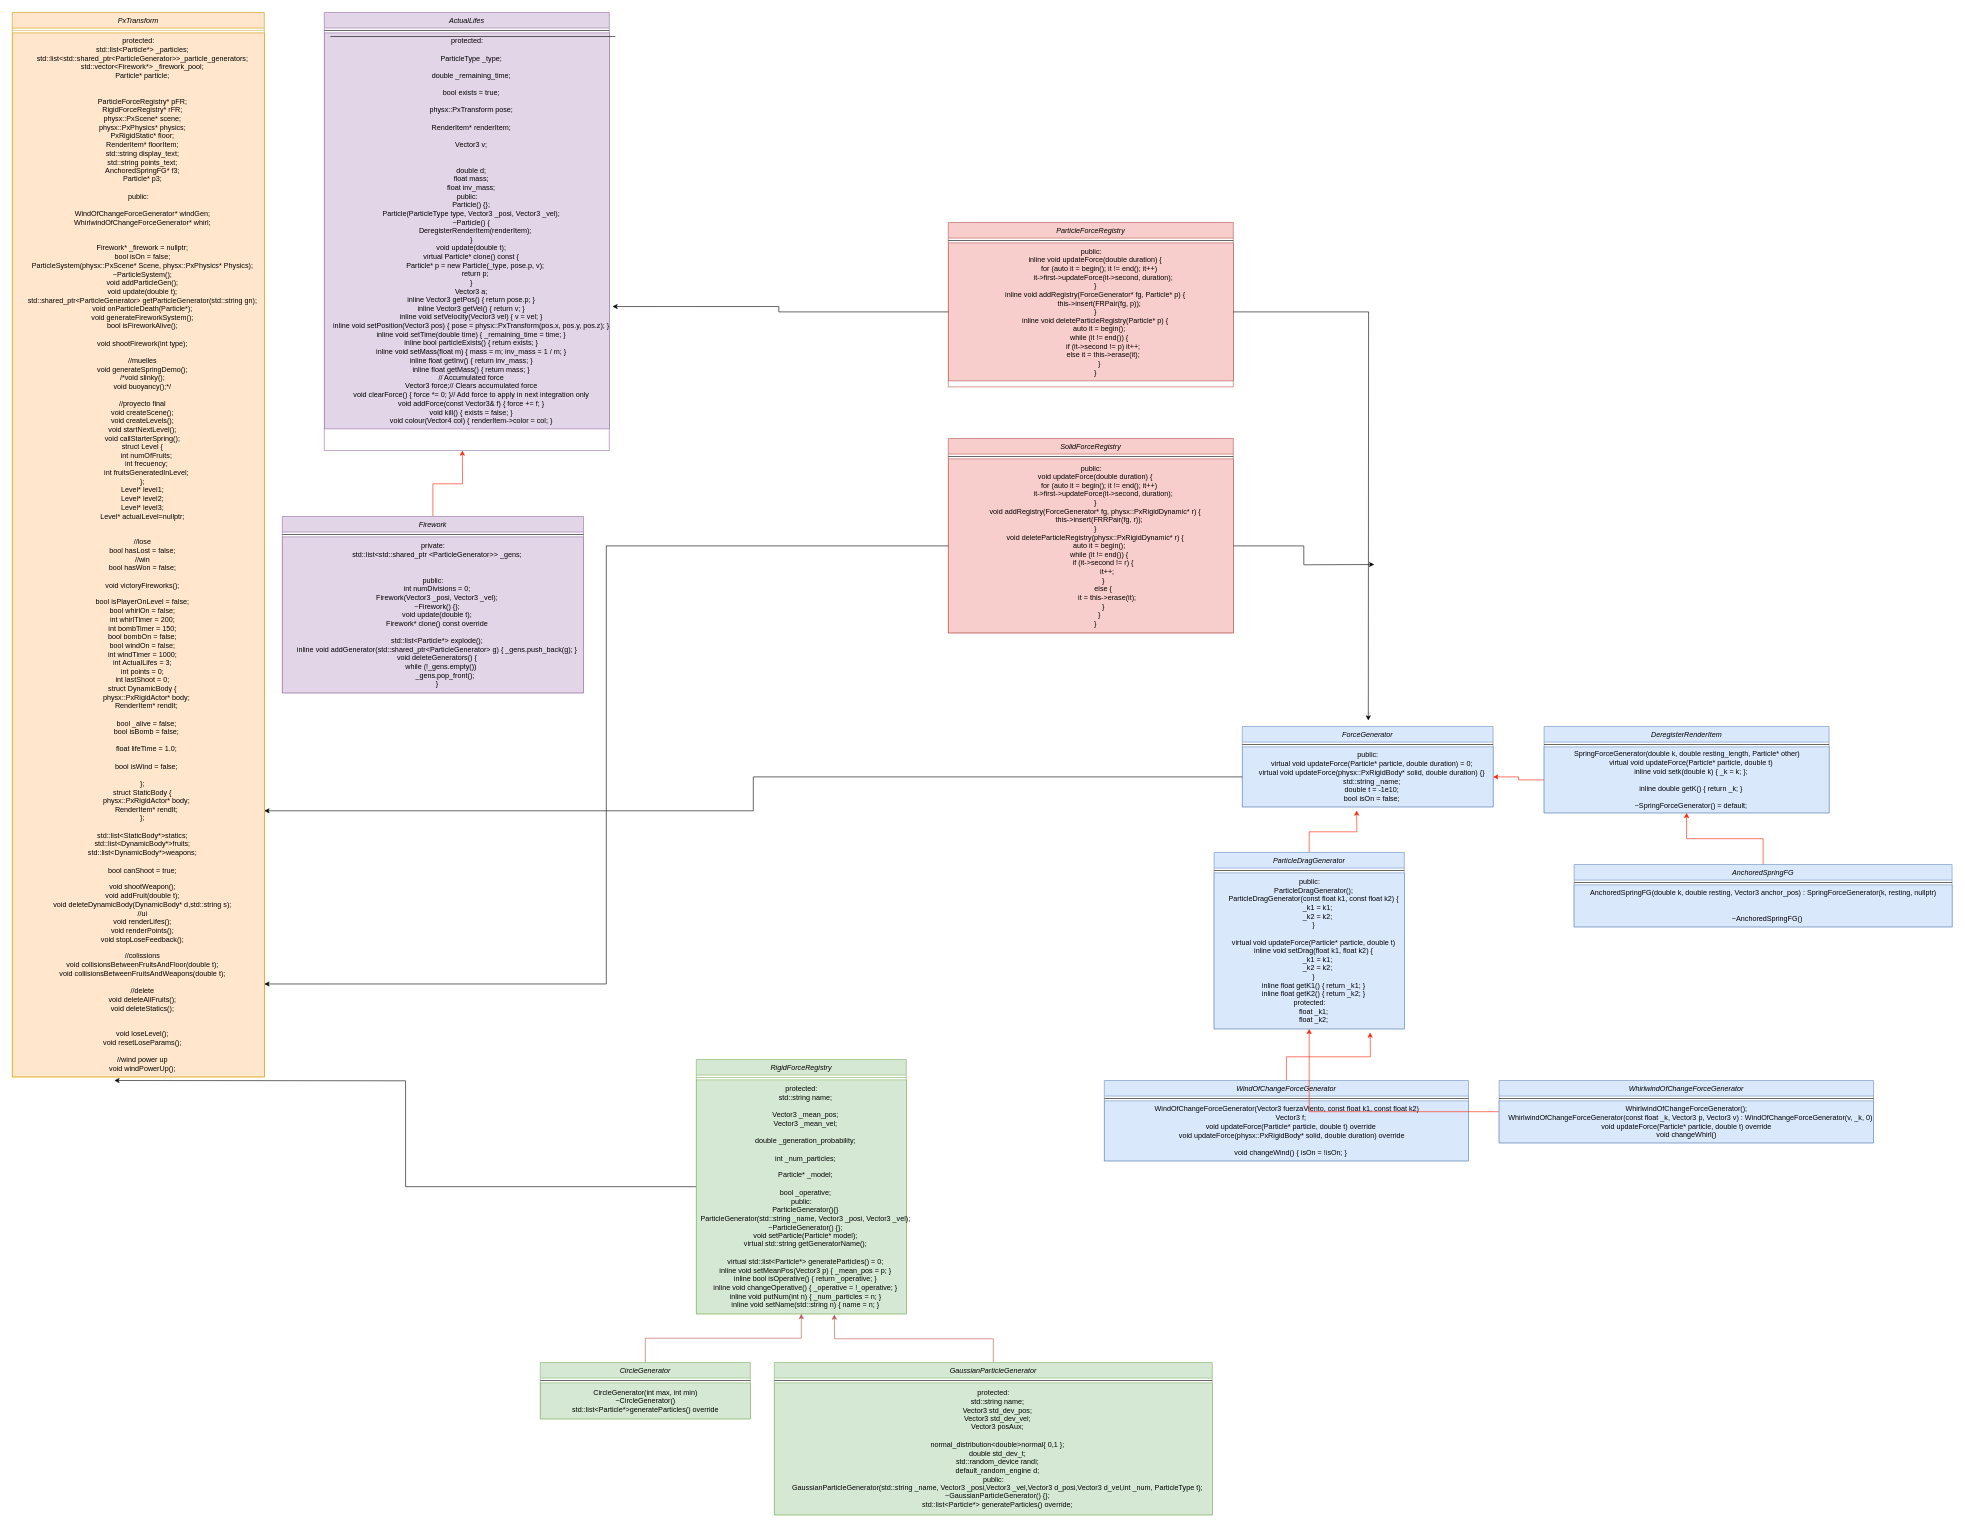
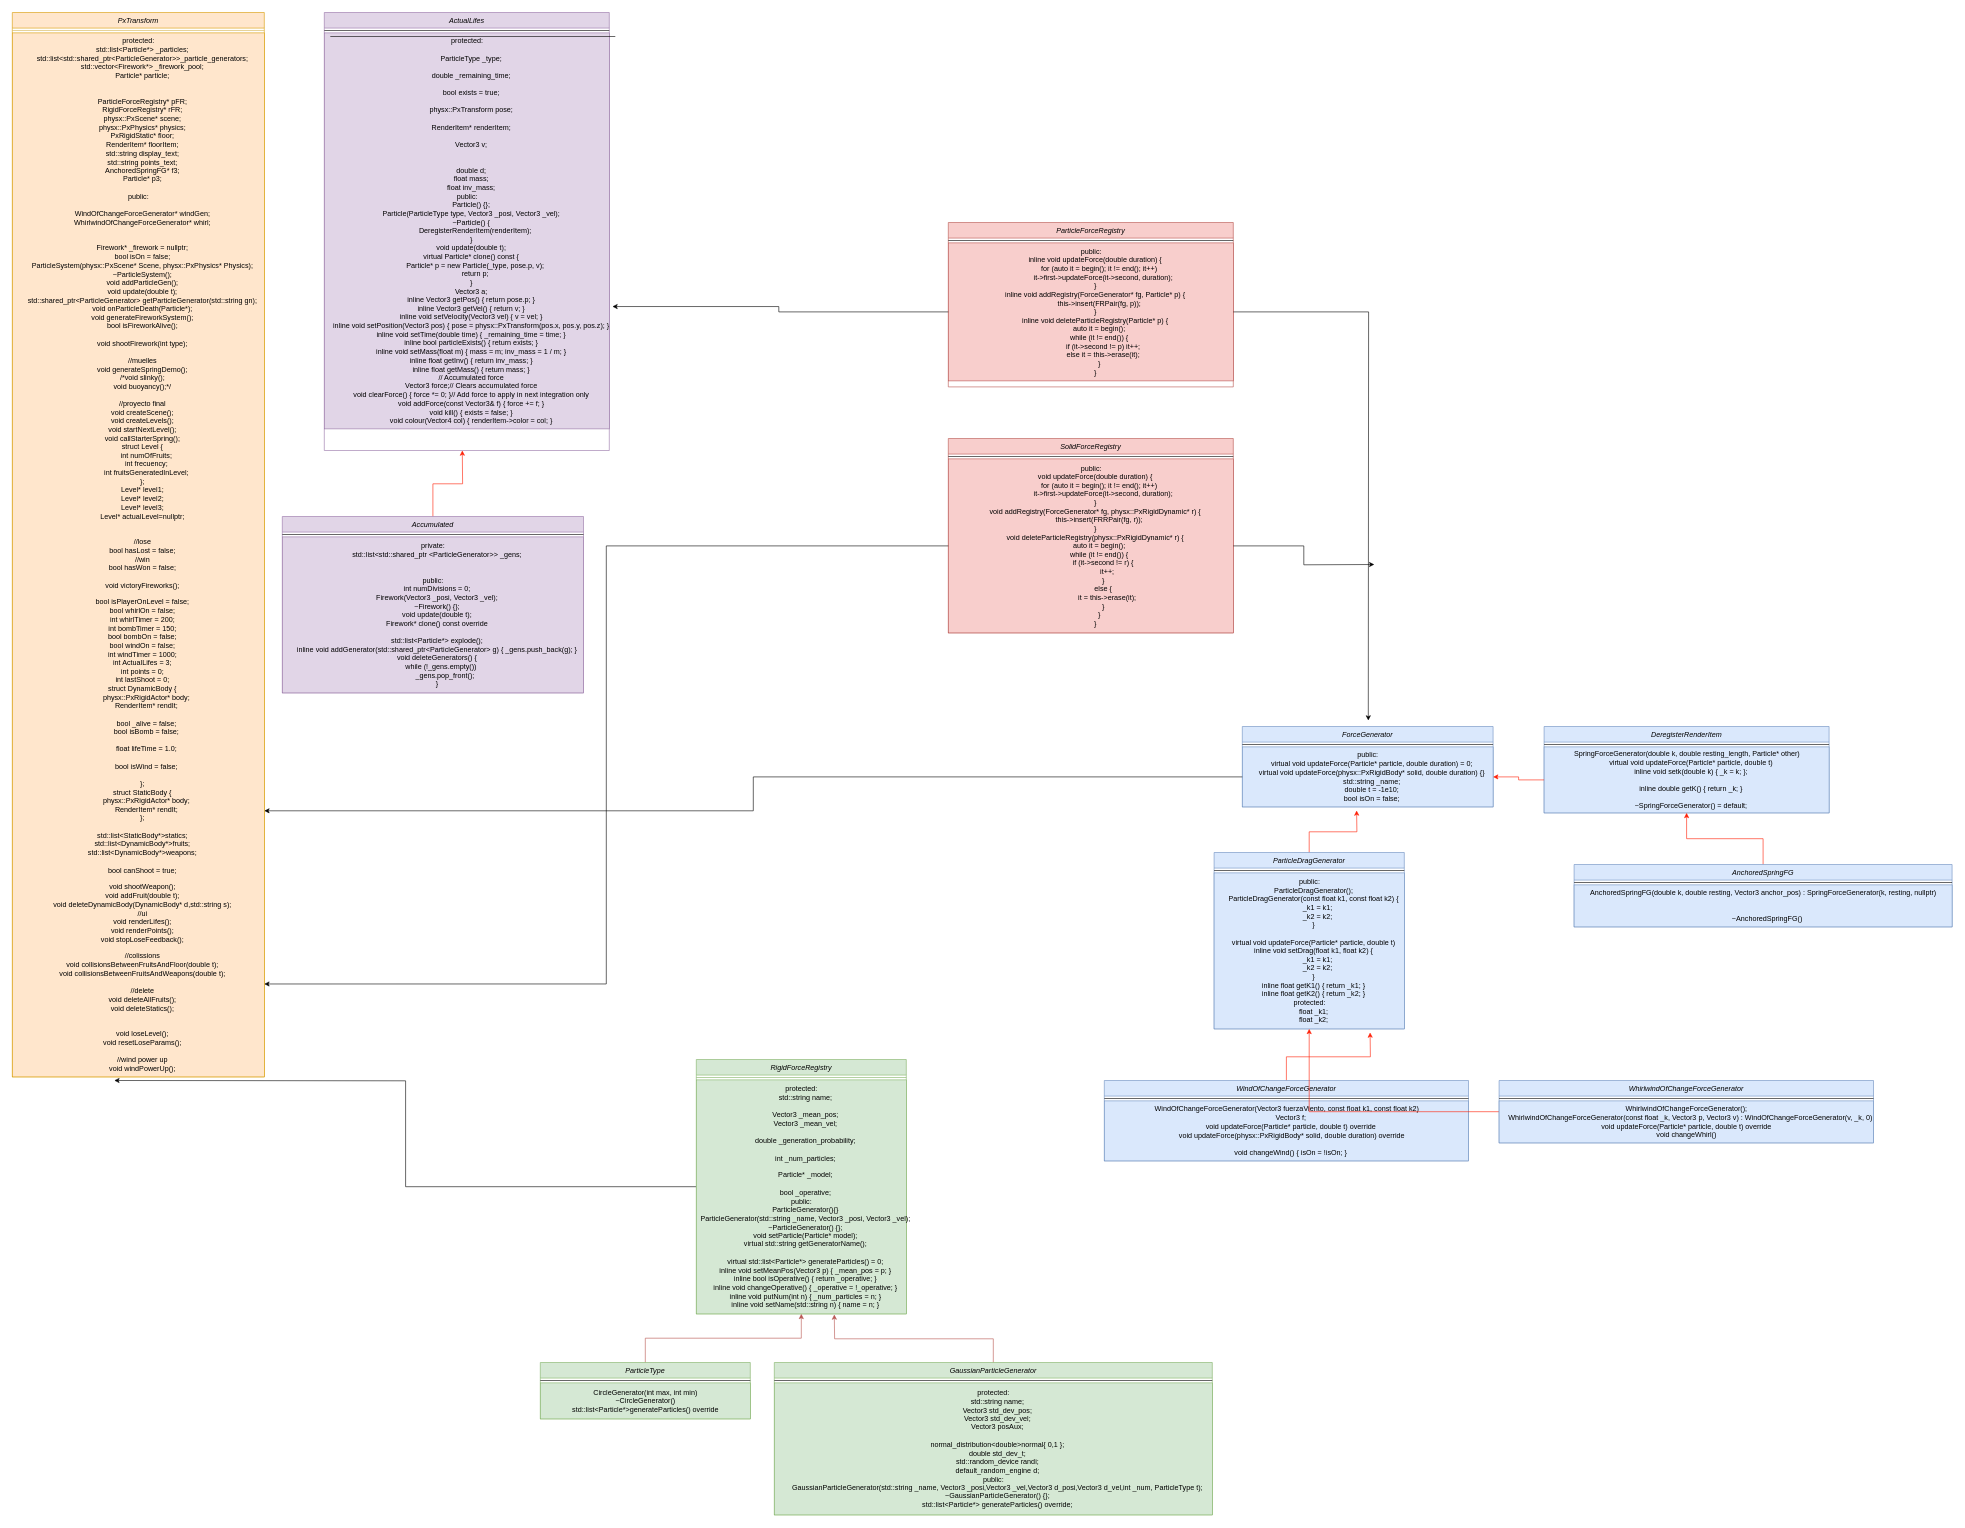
node "Firework": label "Firework" -> "Accumulated"
node "CircleGenerator": label "CircleGenerator" -> "ParticleType"
